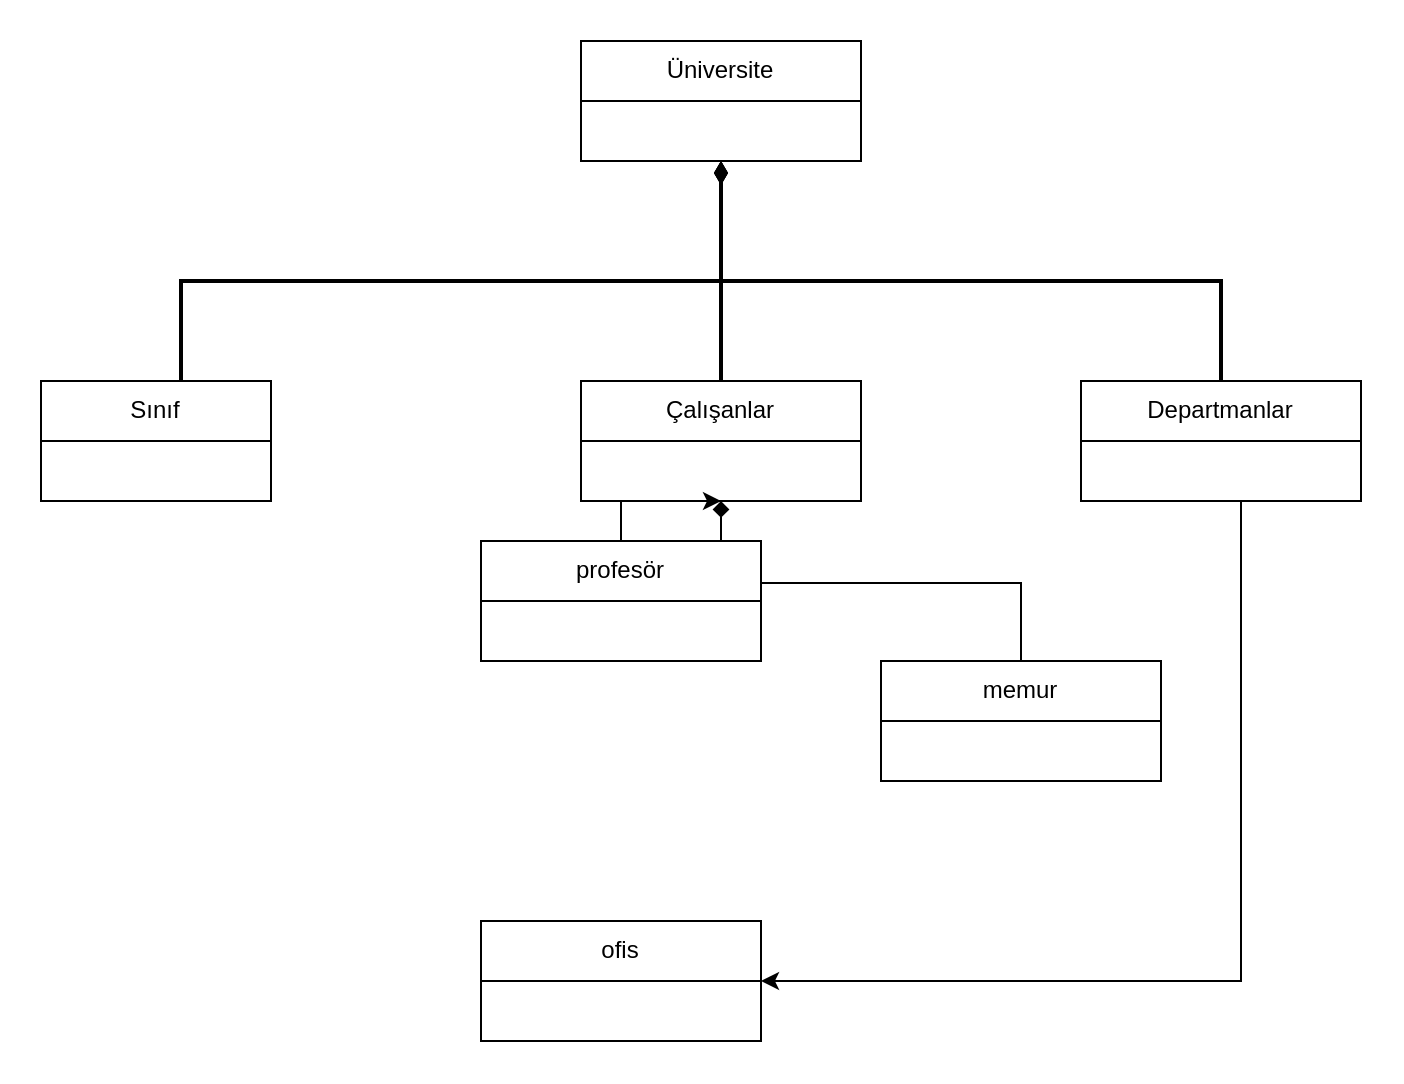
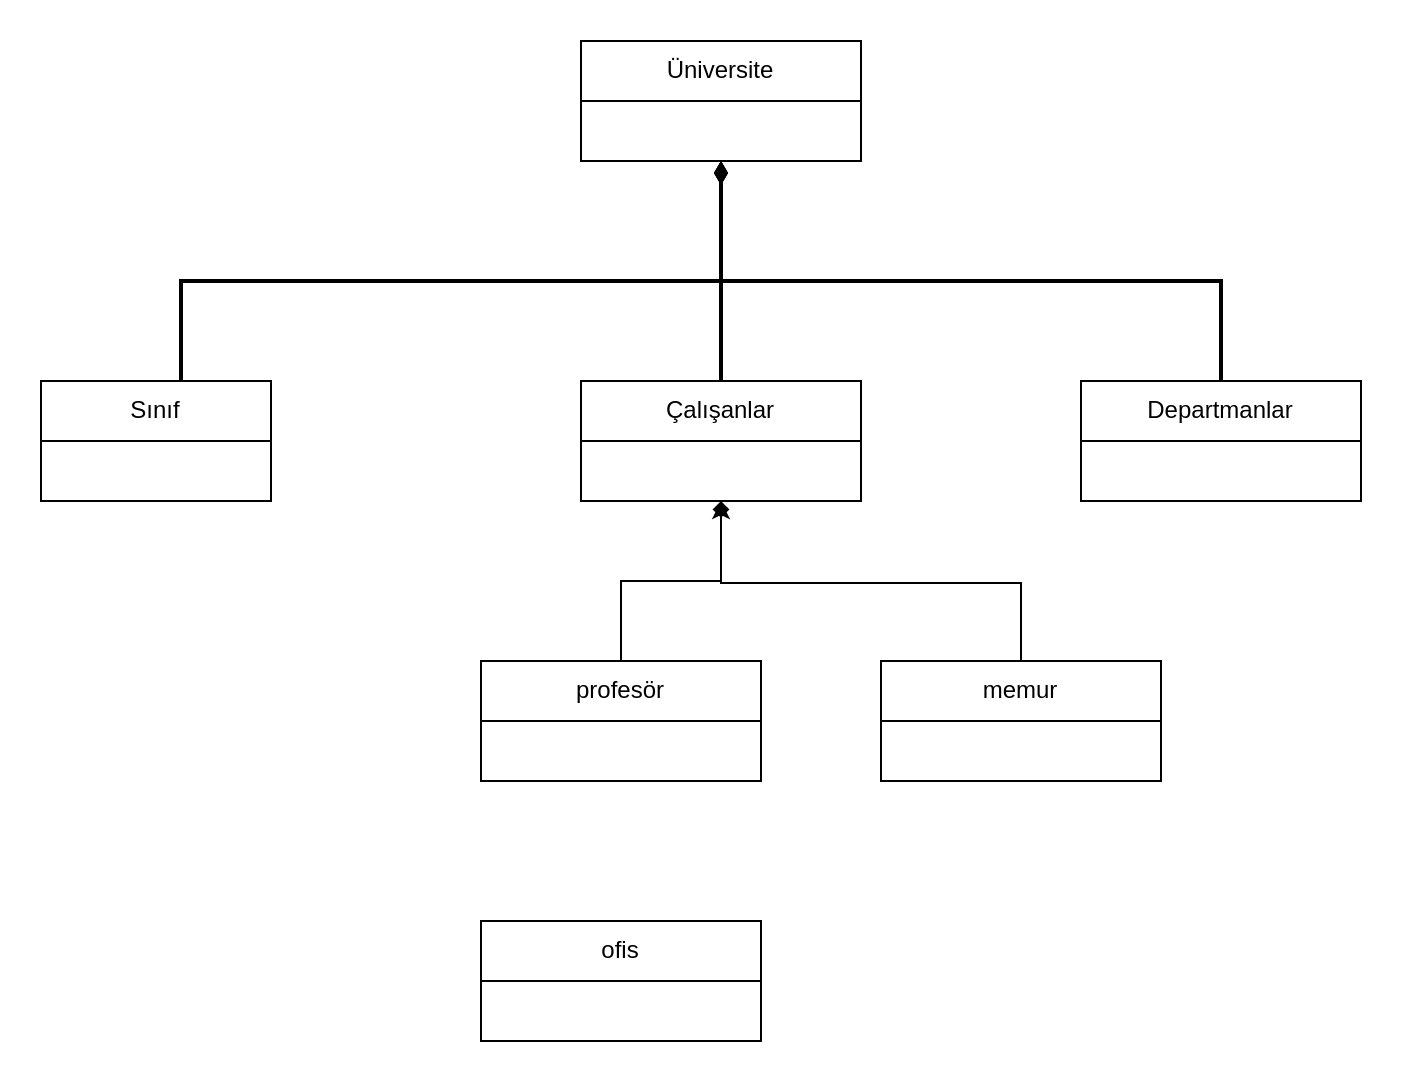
node "profesör": moved (621, 601) -> (621, 721)
edge "Departmanlar" -> "ofis": removed
